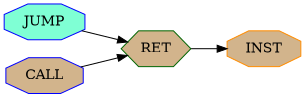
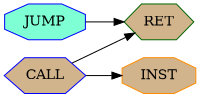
edge "RET" -> "INST": now "CALL" -> "INST"
node "CALL": shape octagon -> hexagon
